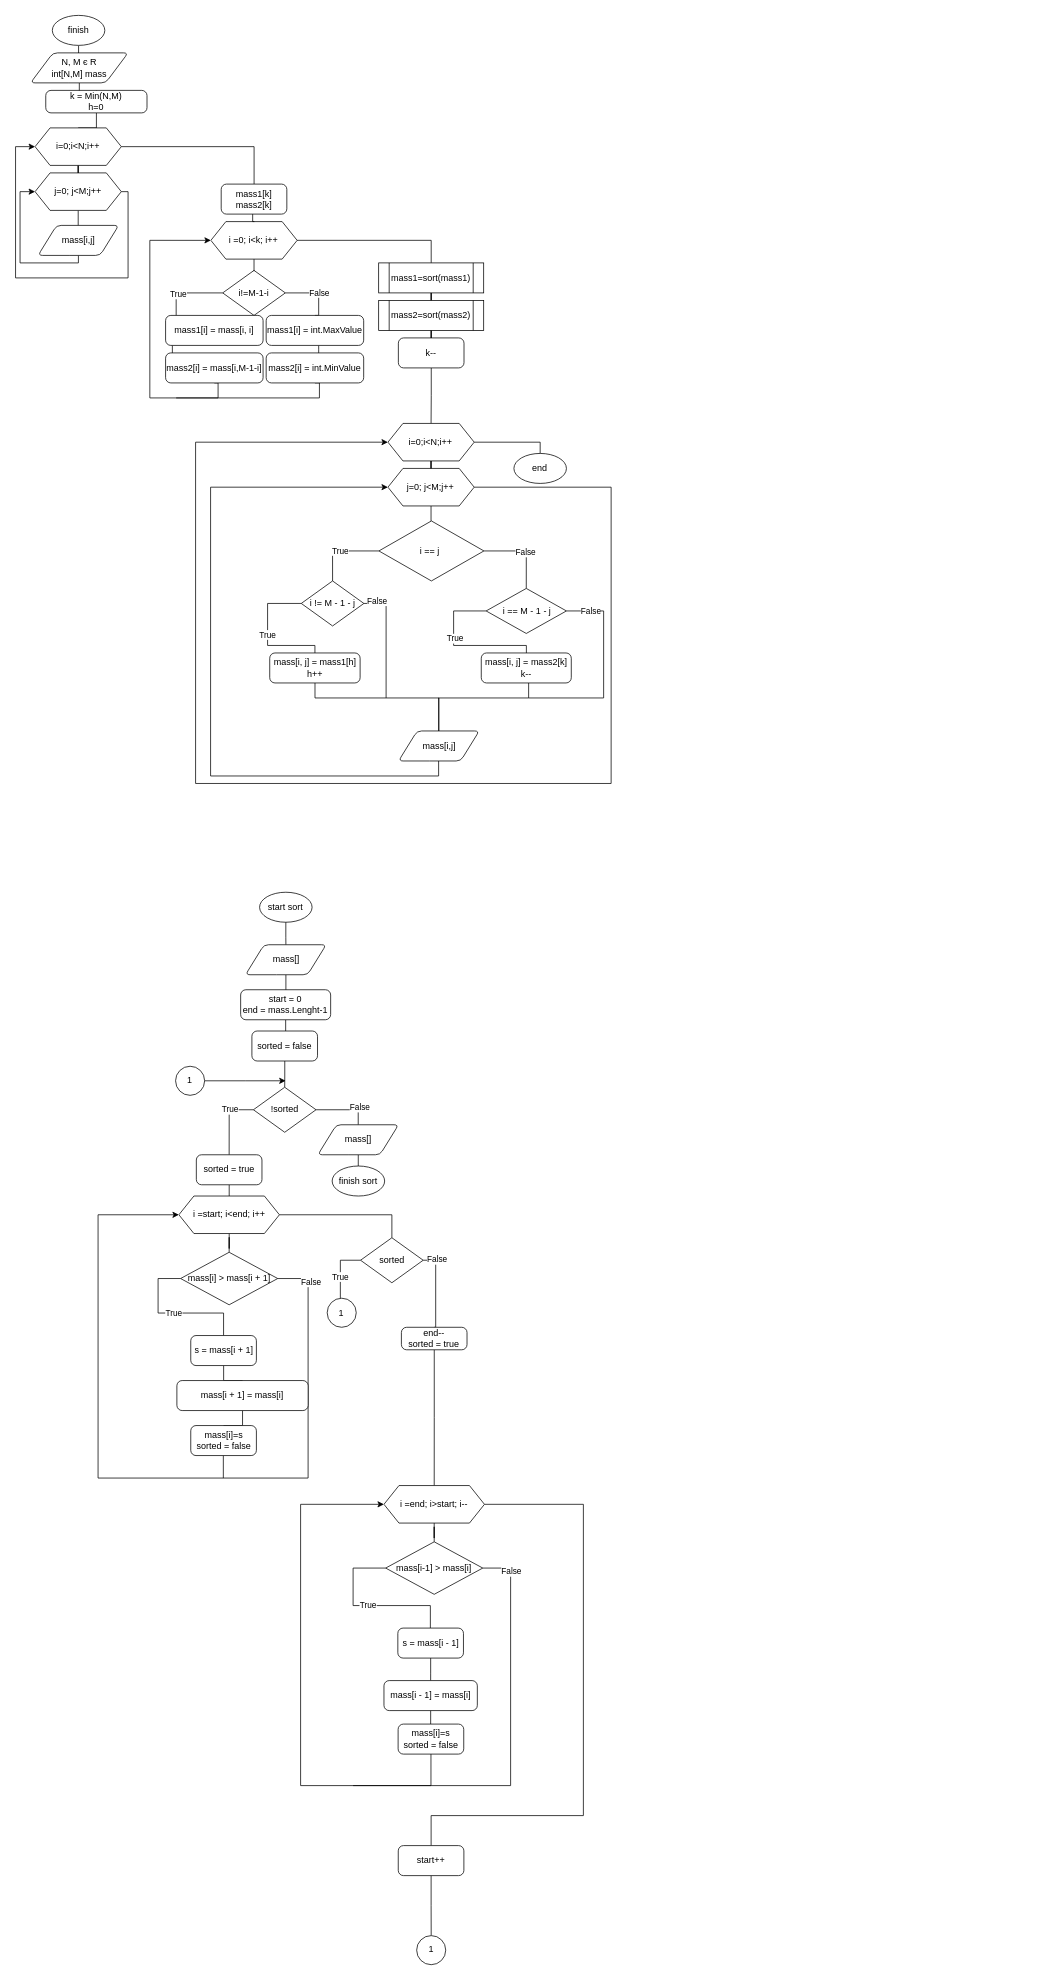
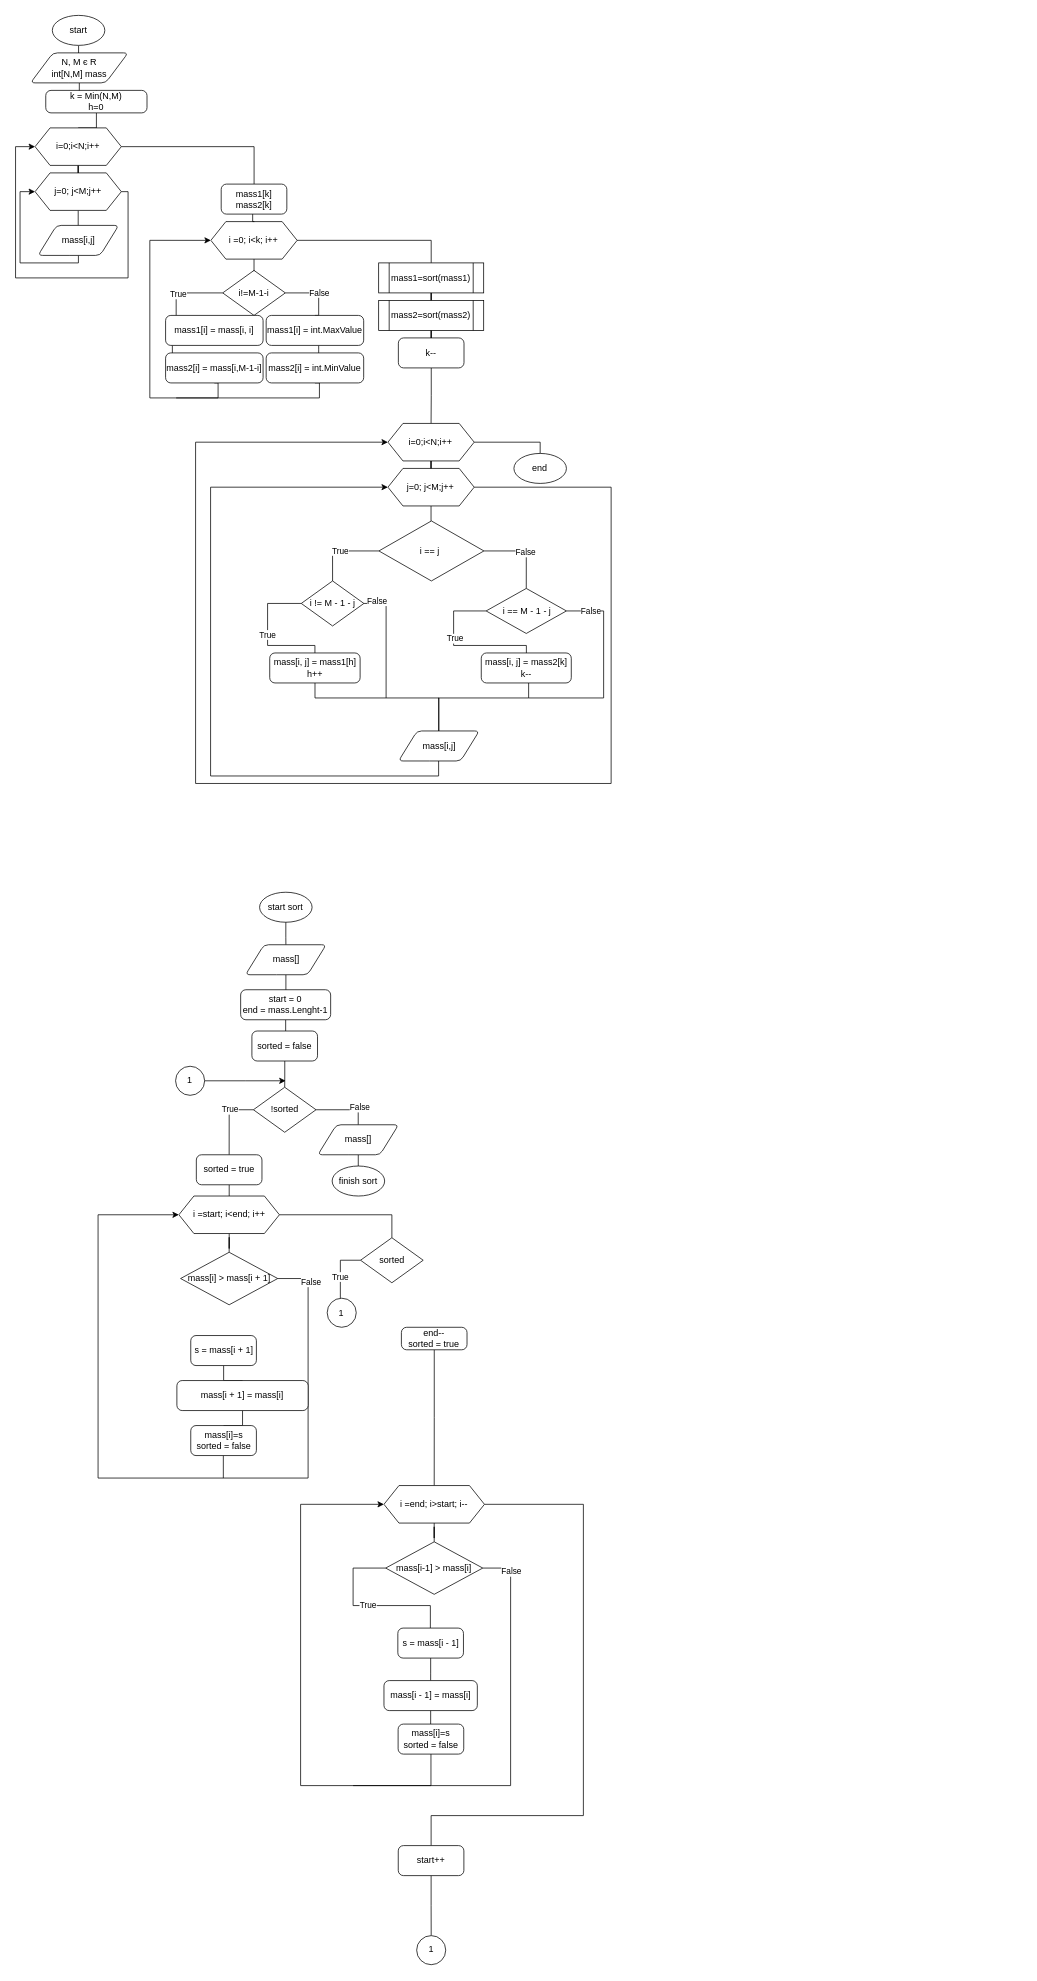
node "finish": label "finish" -> "start"
edge "mass[i] > mass[i + 1]" -- "s = mass[i + 1]": removed, label "True"
edge "sorted" -- "end-- sorted = true": removed, label "False"
